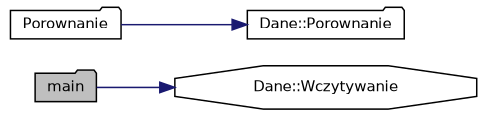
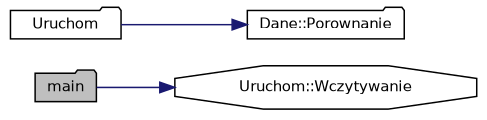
node "Porownanie": label "Porownanie" -> "Uruchom"
node "Dane::Wczytywanie": label "Dane::Wczytywanie" -> "Uruchom::Wczytywanie"
